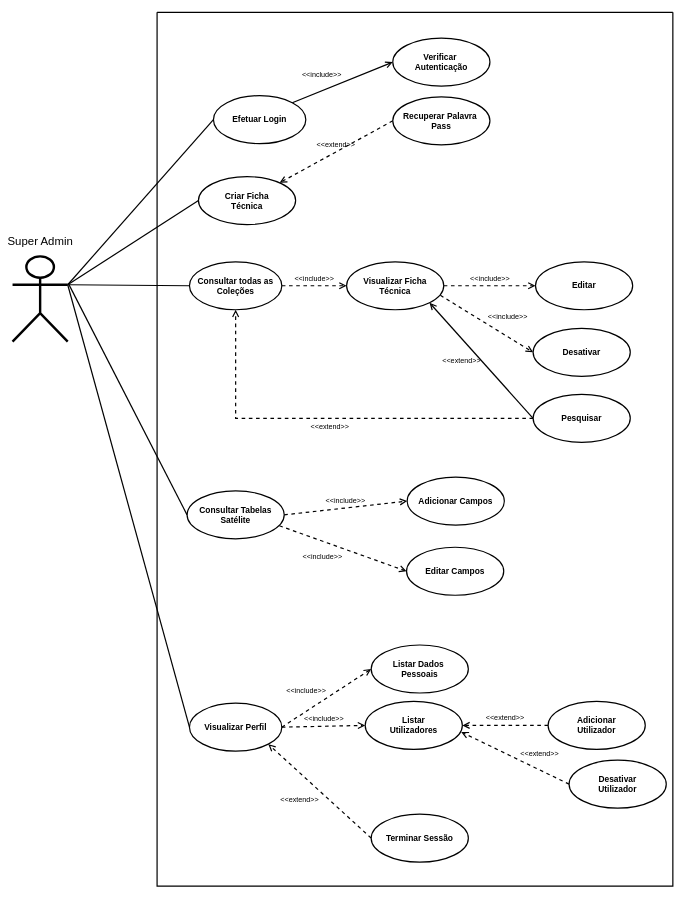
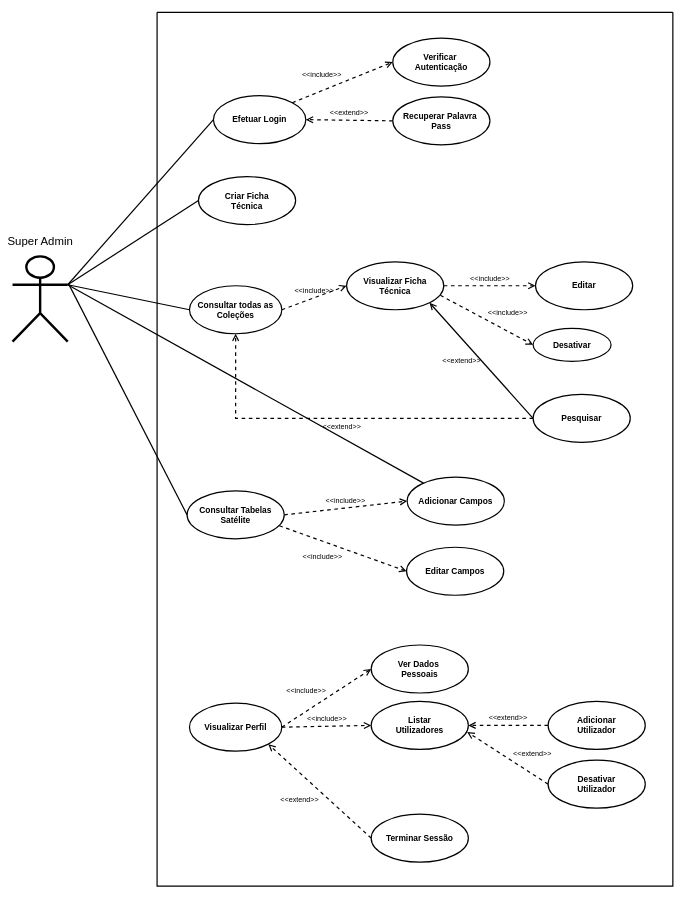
edge "Efetuar Login" -> "Verificar Autenticação": style solid -> dashed
edge "Recuperar Palavra Pass" -> "Criar Ficha Técnica": now "Recuperar Palavra Pass" -> "Efetuar Login"
node "Consultar todas as Coleções": moved (236, 286) -> (236, 310)
node "Desativar": size 97x48 -> 78x33
edge "Super Admin" -- "Visualizar Perfil": now "Super Admin" -- "Adicionar Campos"
node "Listar Dados Pessoais": label "Listar Dados Pessoais" -> "Ver Dados Pessoais"
node "Listar Utilizadores": moved (414, 726) -> (420, 726)
node "Desativar Utilizador": moved (618, 785) -> (597, 785)
